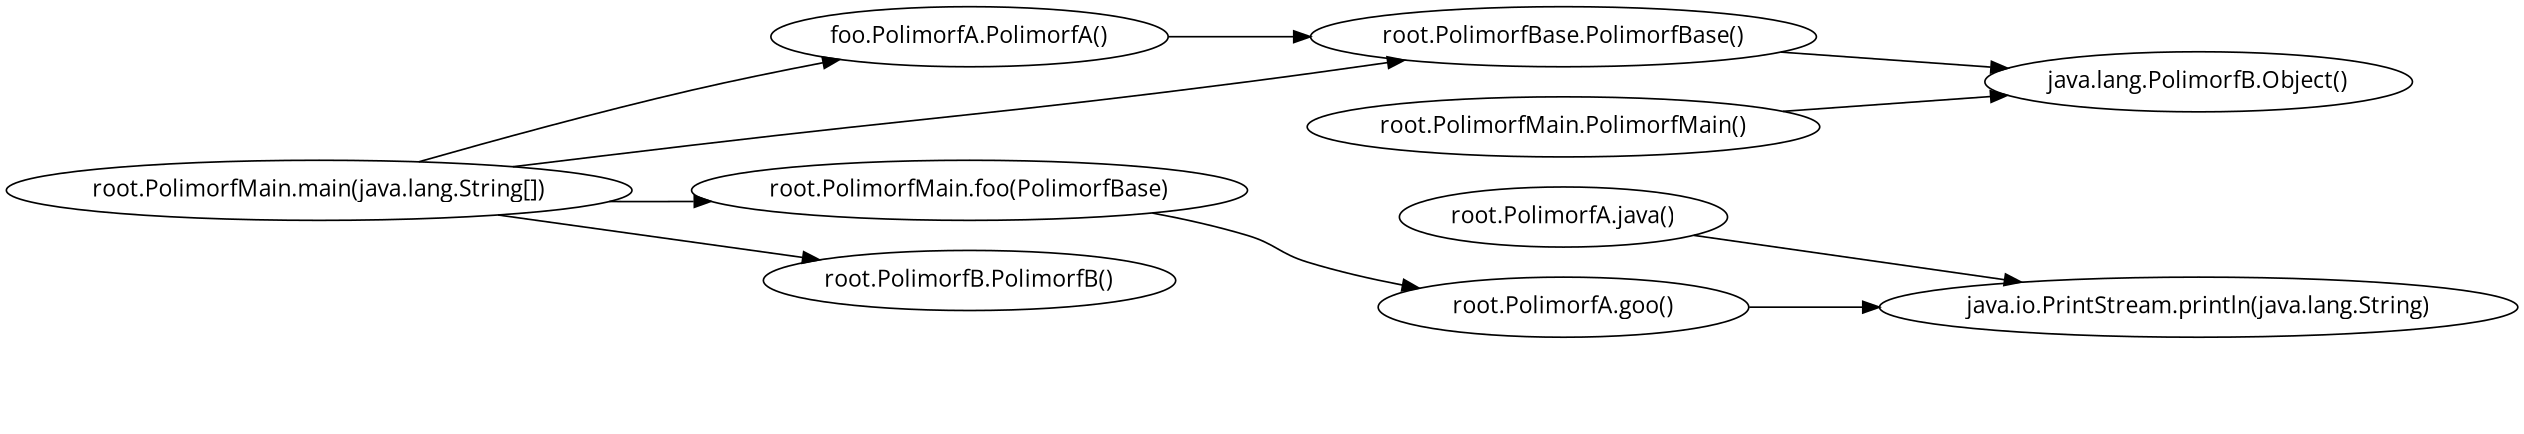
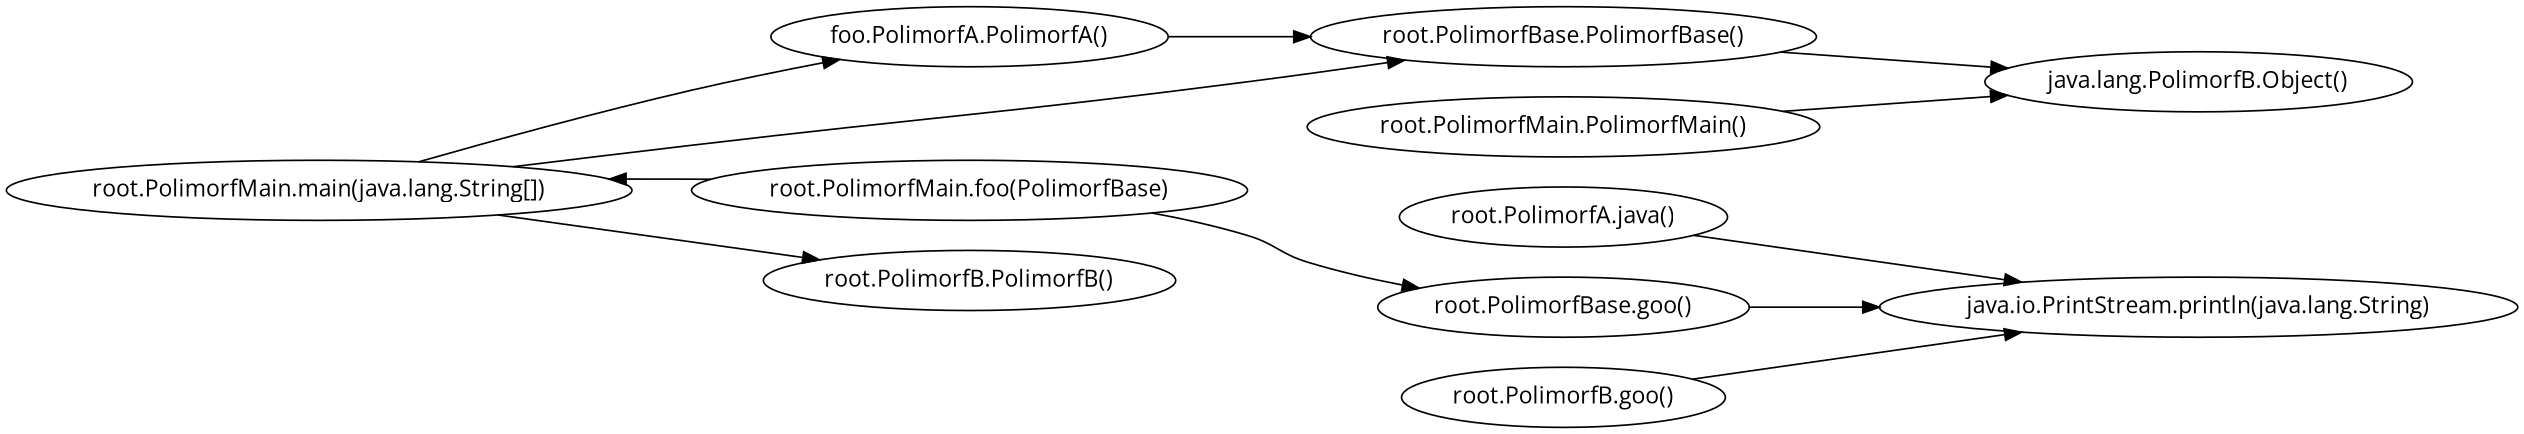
edge "root.PolimorfMain.main(java.lang.String[])" -> "root.PolimorfMain.foo(PolimorfBase)": reversed
node "root.PolimorfA.goo()": label "root.PolimorfA.goo()" -> "root.PolimorfBase.goo()"
node "root.PolimorfB.goo()": added
